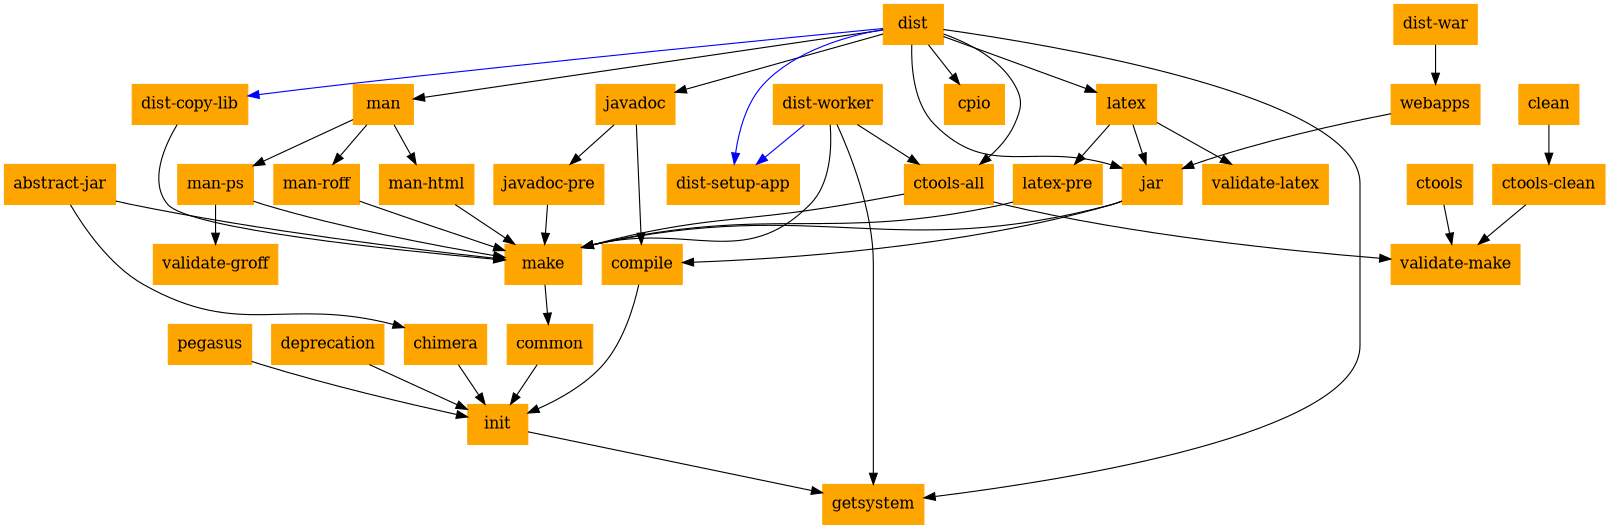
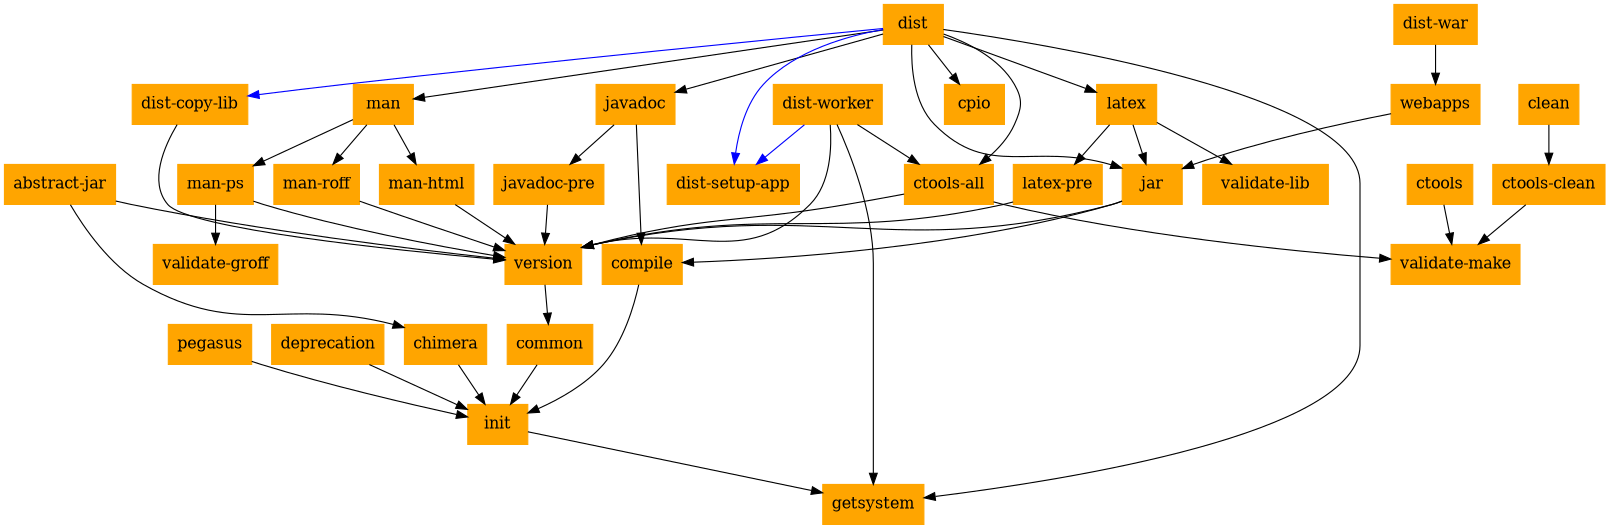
node "validate-latex": label "validate-latex" -> "validate-lib"
node "make": label "make" -> "version"
